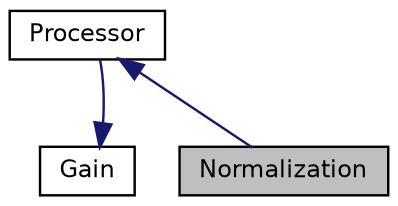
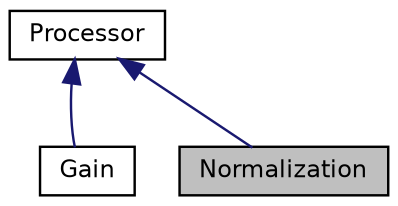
edge "Processor" -> "Gain": reversed
